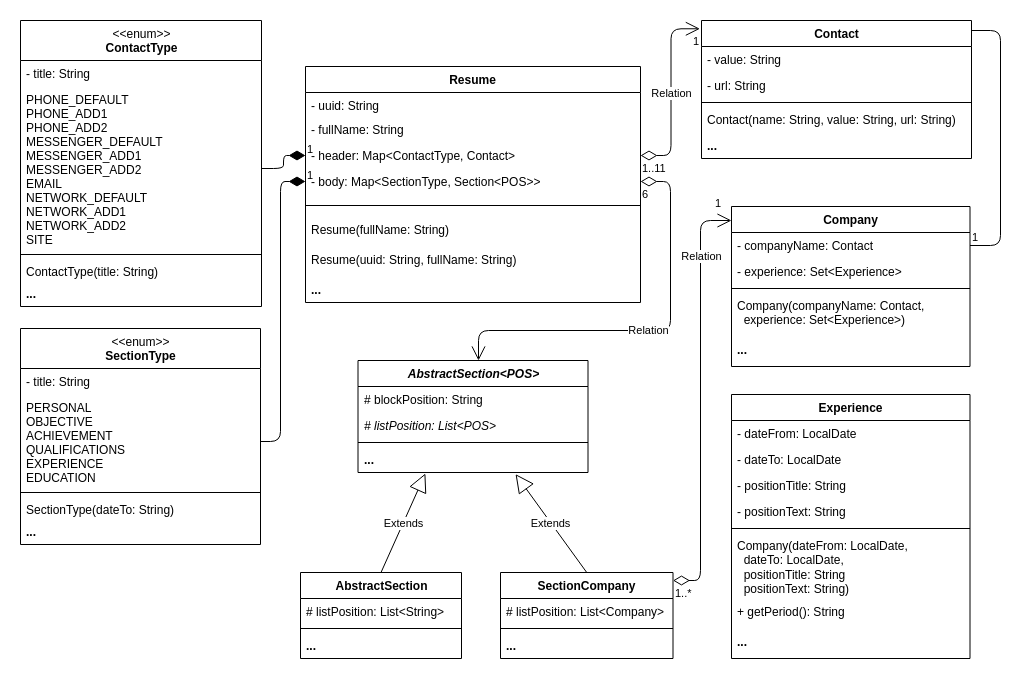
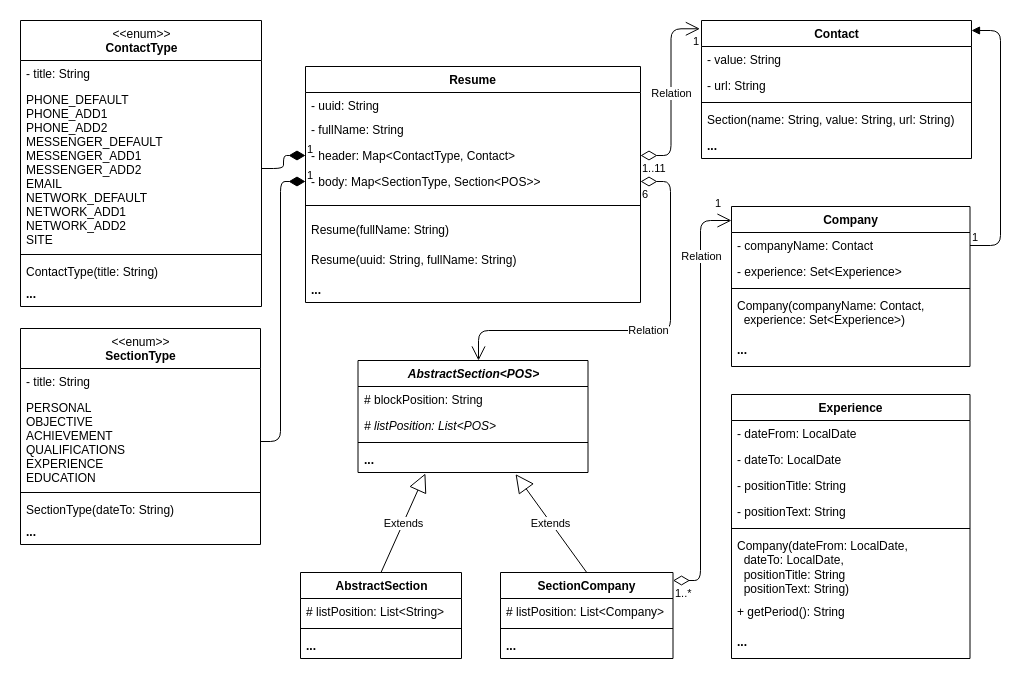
edge "Contact" -- "- companyName: Contact": arrowhead none -> block
node "Contact(name: String, value: String, url: String)": label "Contact(name: String, value: String, url: String)" -> "Section(name: String, value: String, url: String)"
